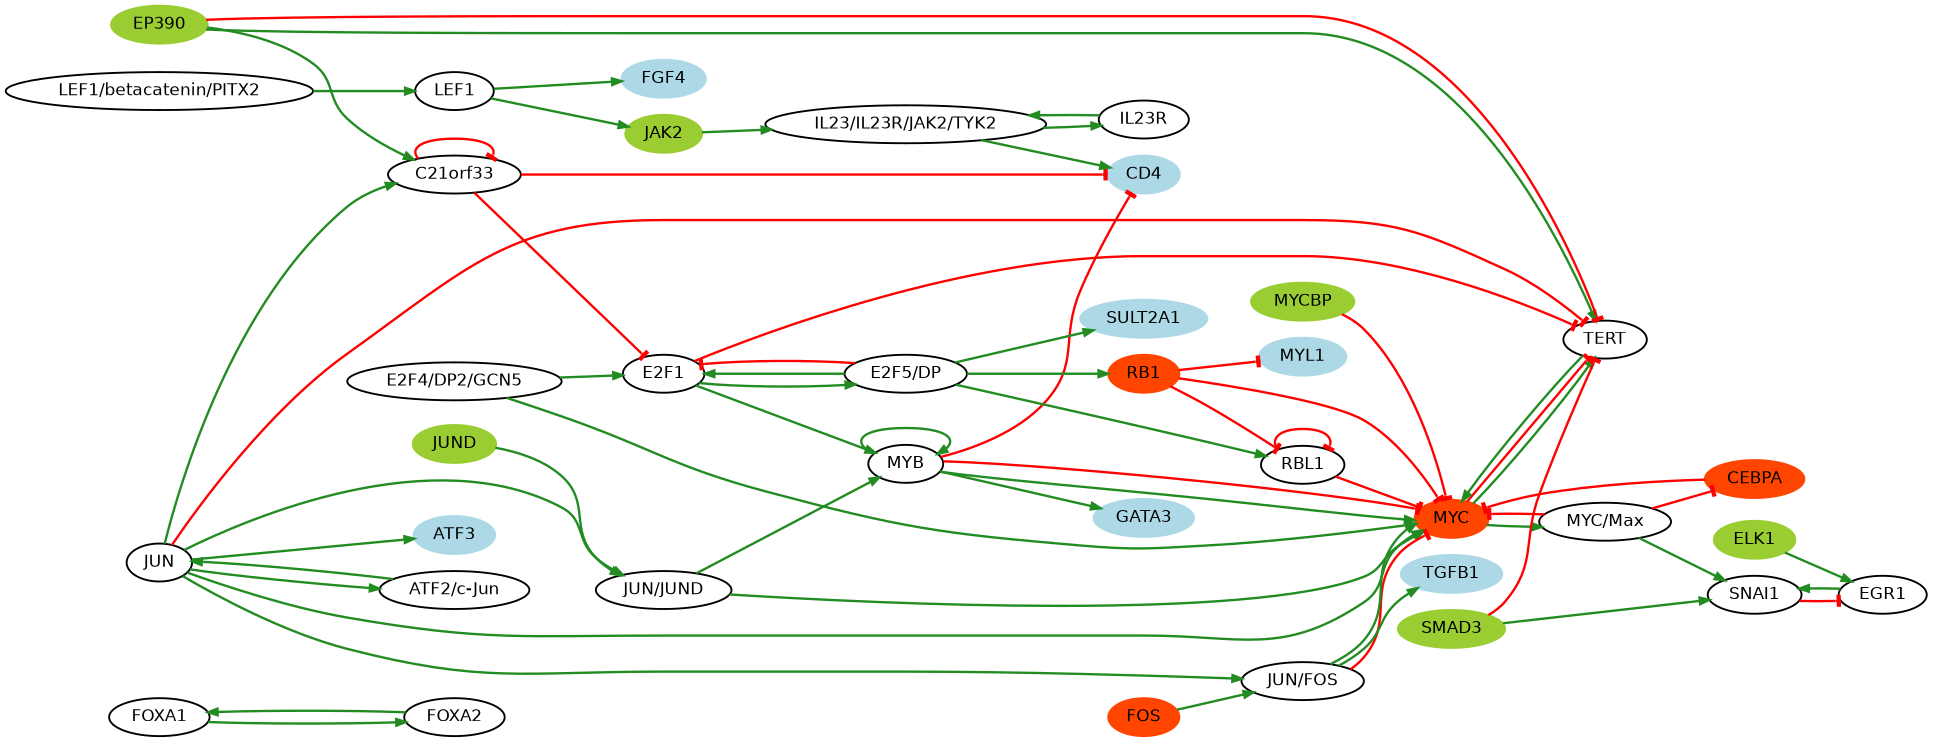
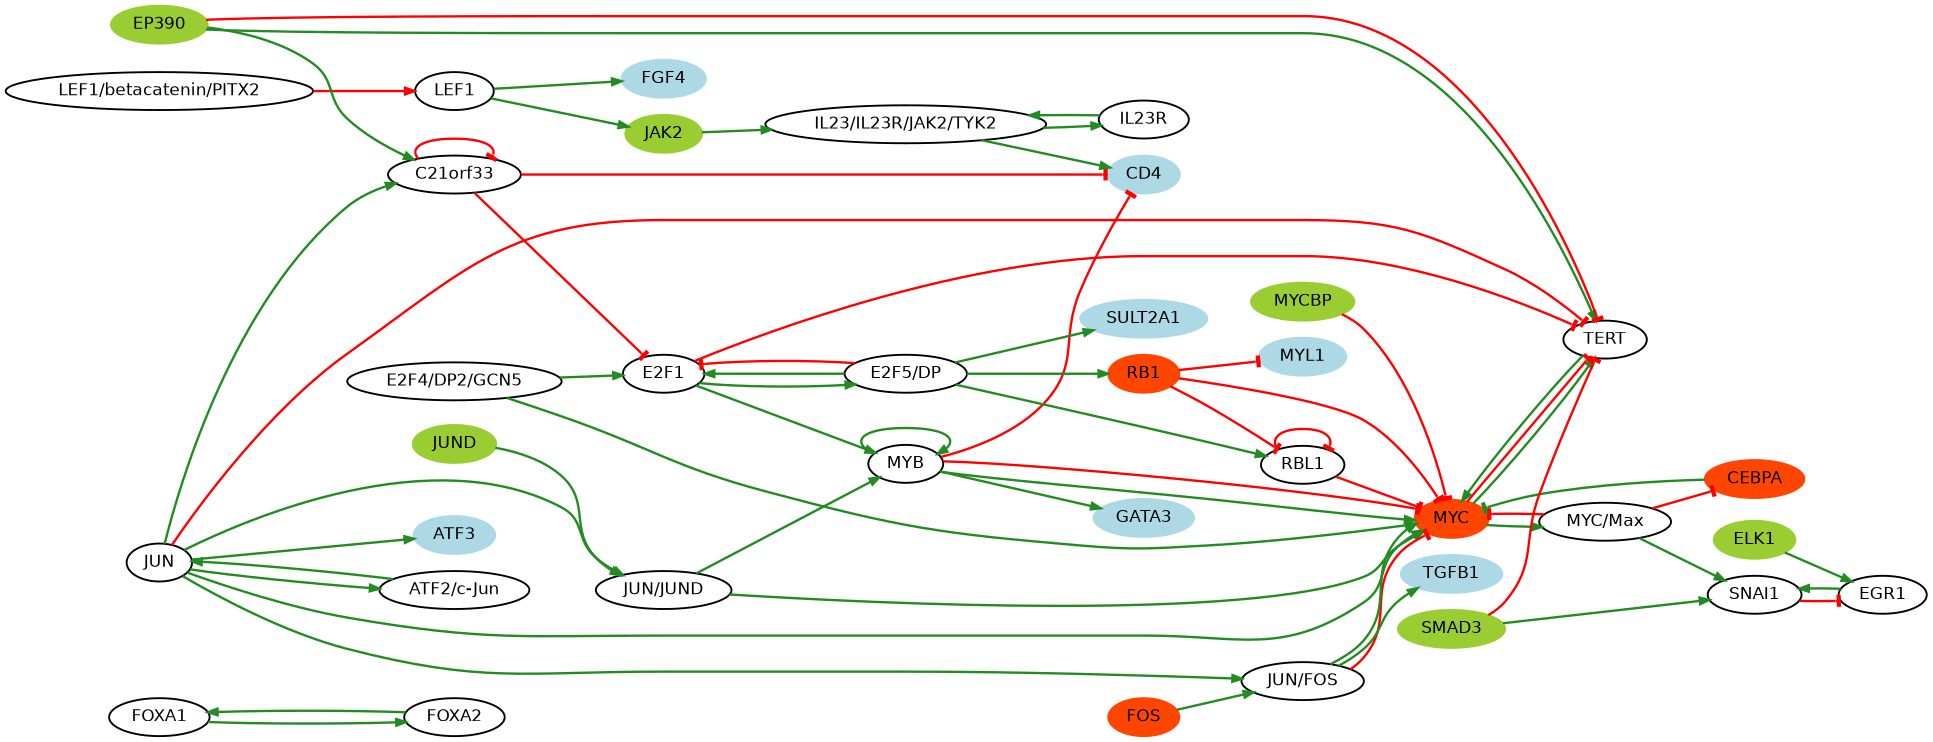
edge "LEF1/betacatenin/PITX2" -> "LEF1": color forestgreen -> red
edge "CEBPA" -> "MYC": color red -> forestgreen
